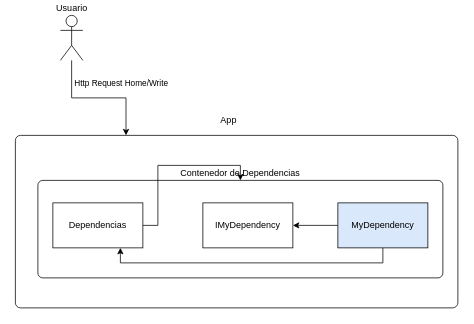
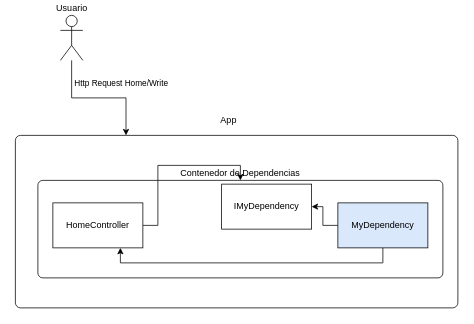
node "Dependencias": label "Dependencias" -> "HomeController"
node "IMyDependency": moved (248, 225) -> (267, 207)
